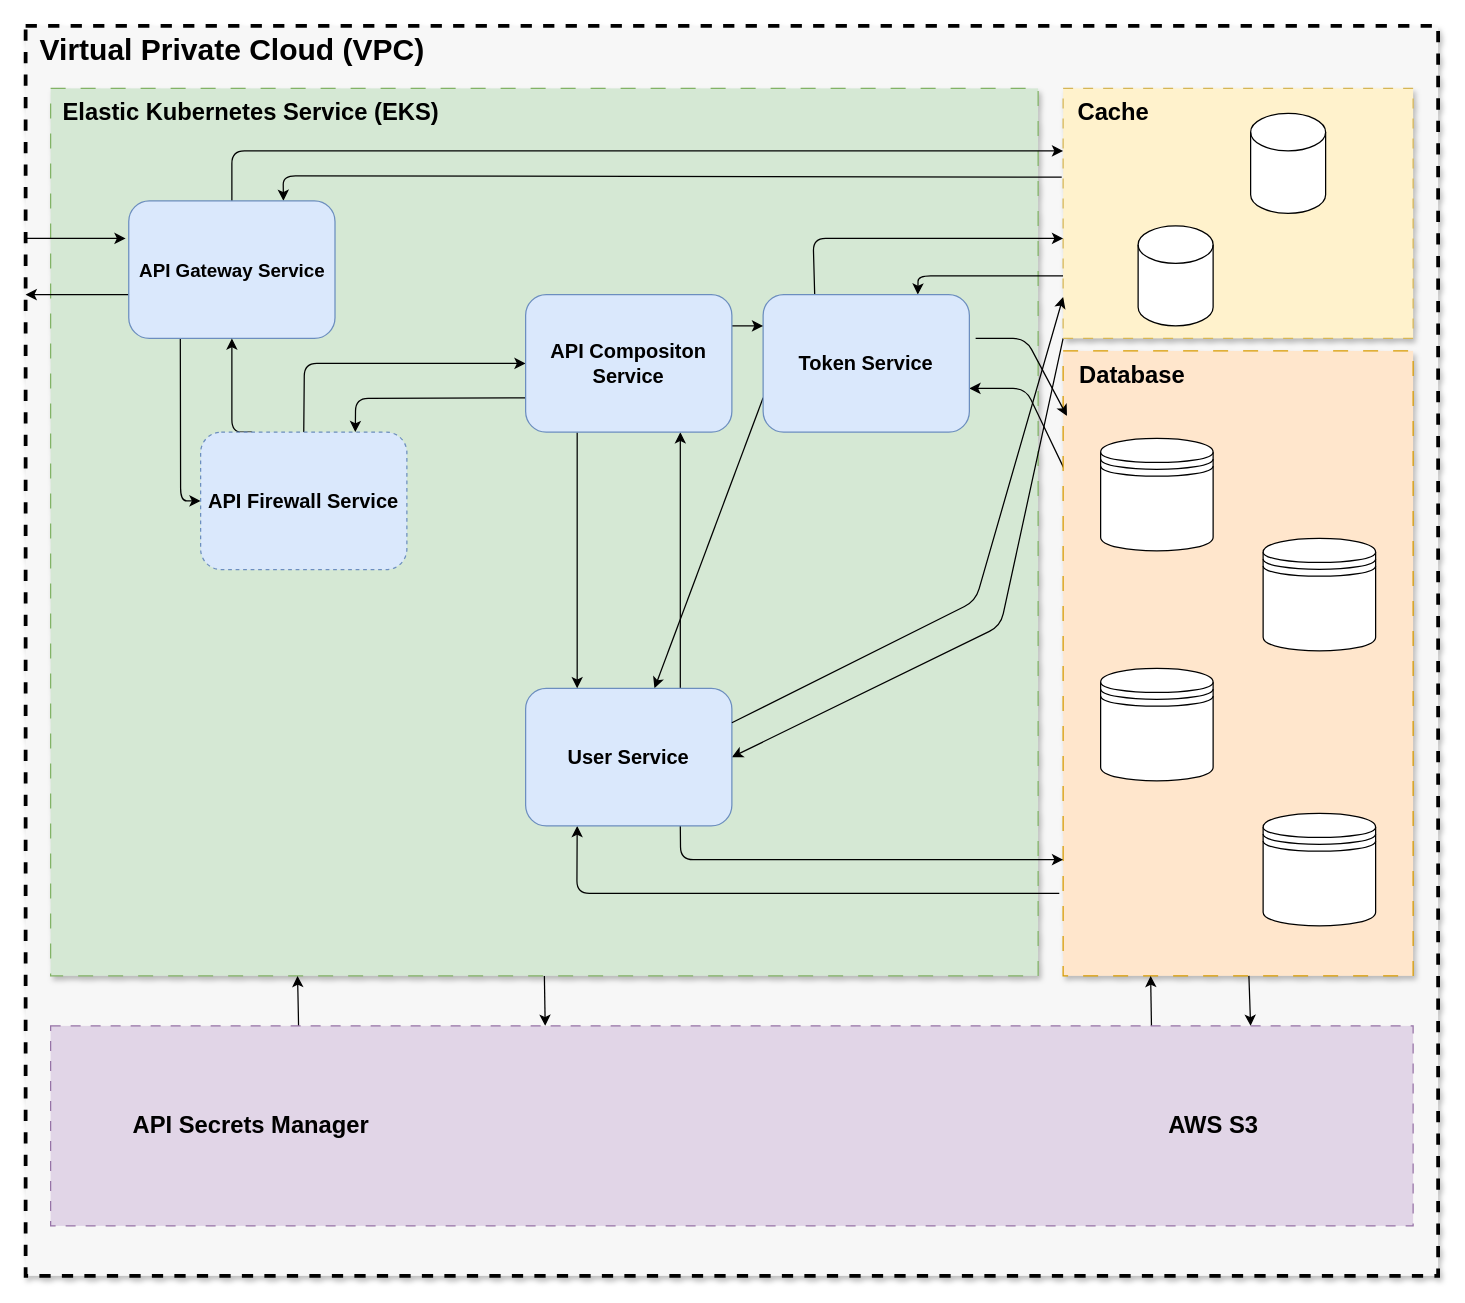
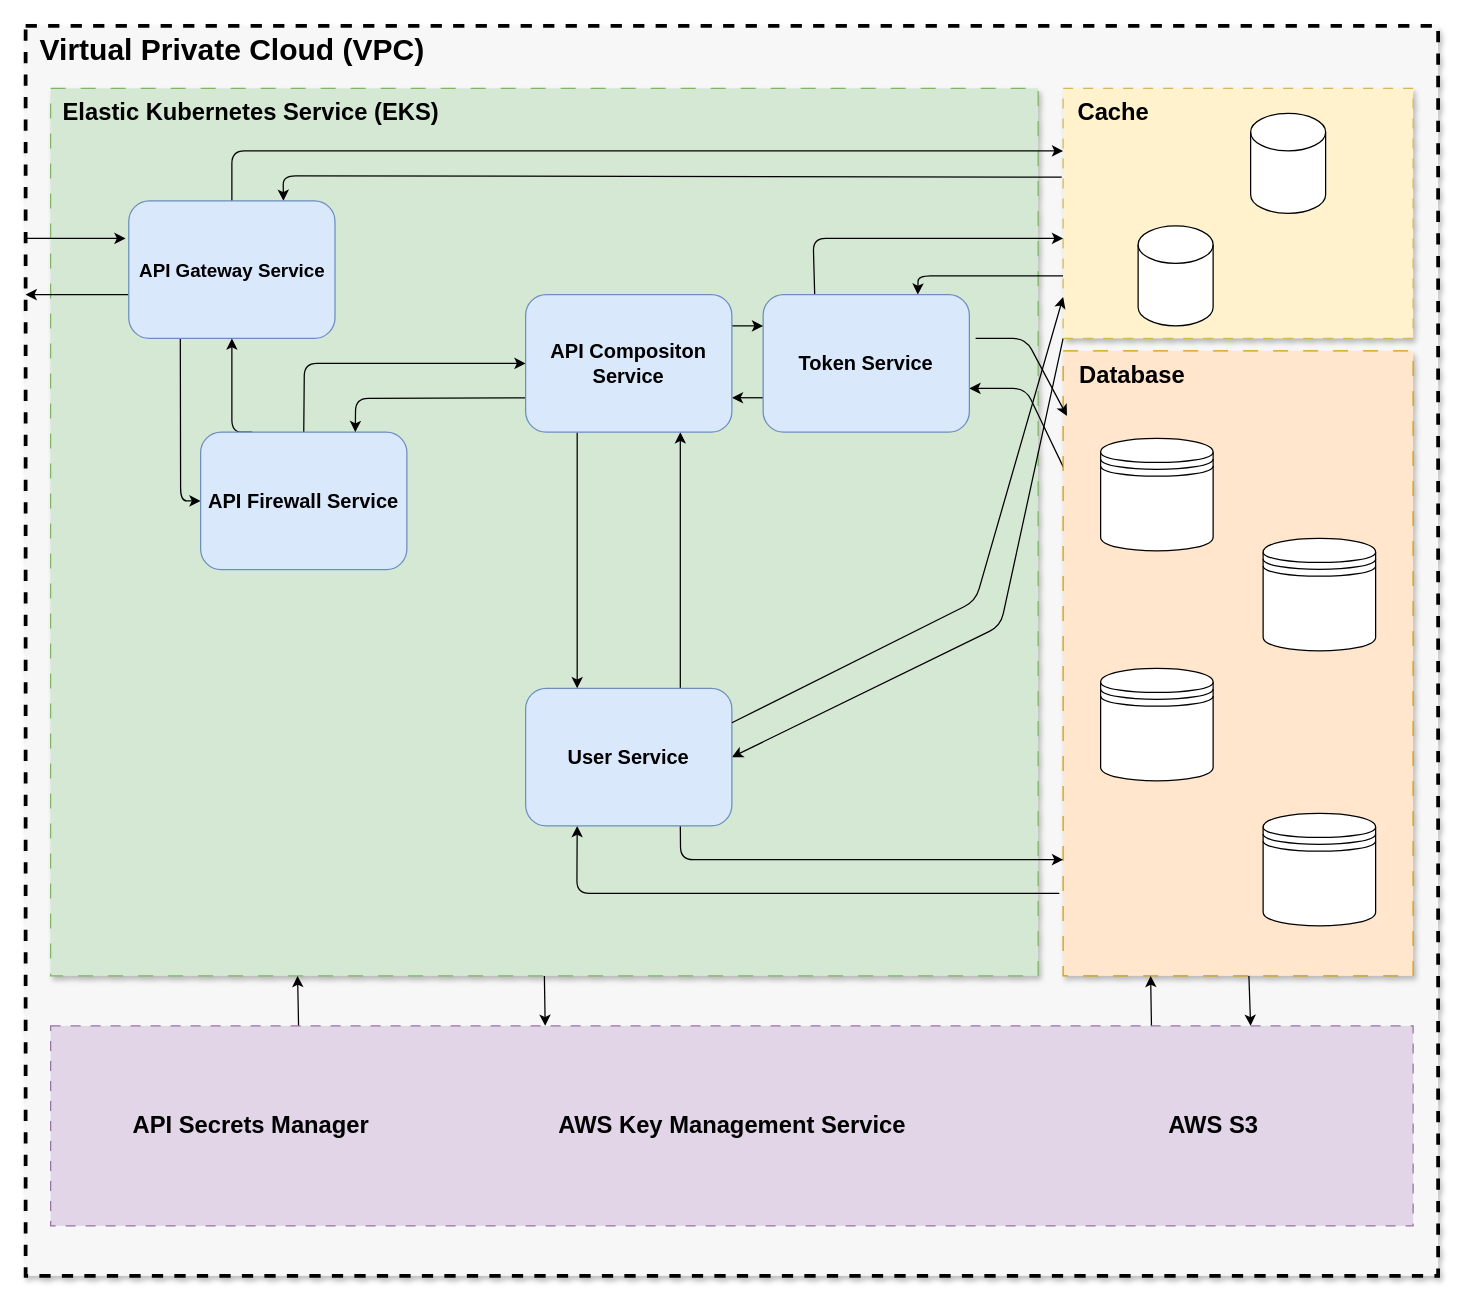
node "API Firewall Service": style dashed -> solid
edge "Token Service" -> "User Service": now "Token Service" -> "API Compositon Service"
node "AWS Key Management Service": added
